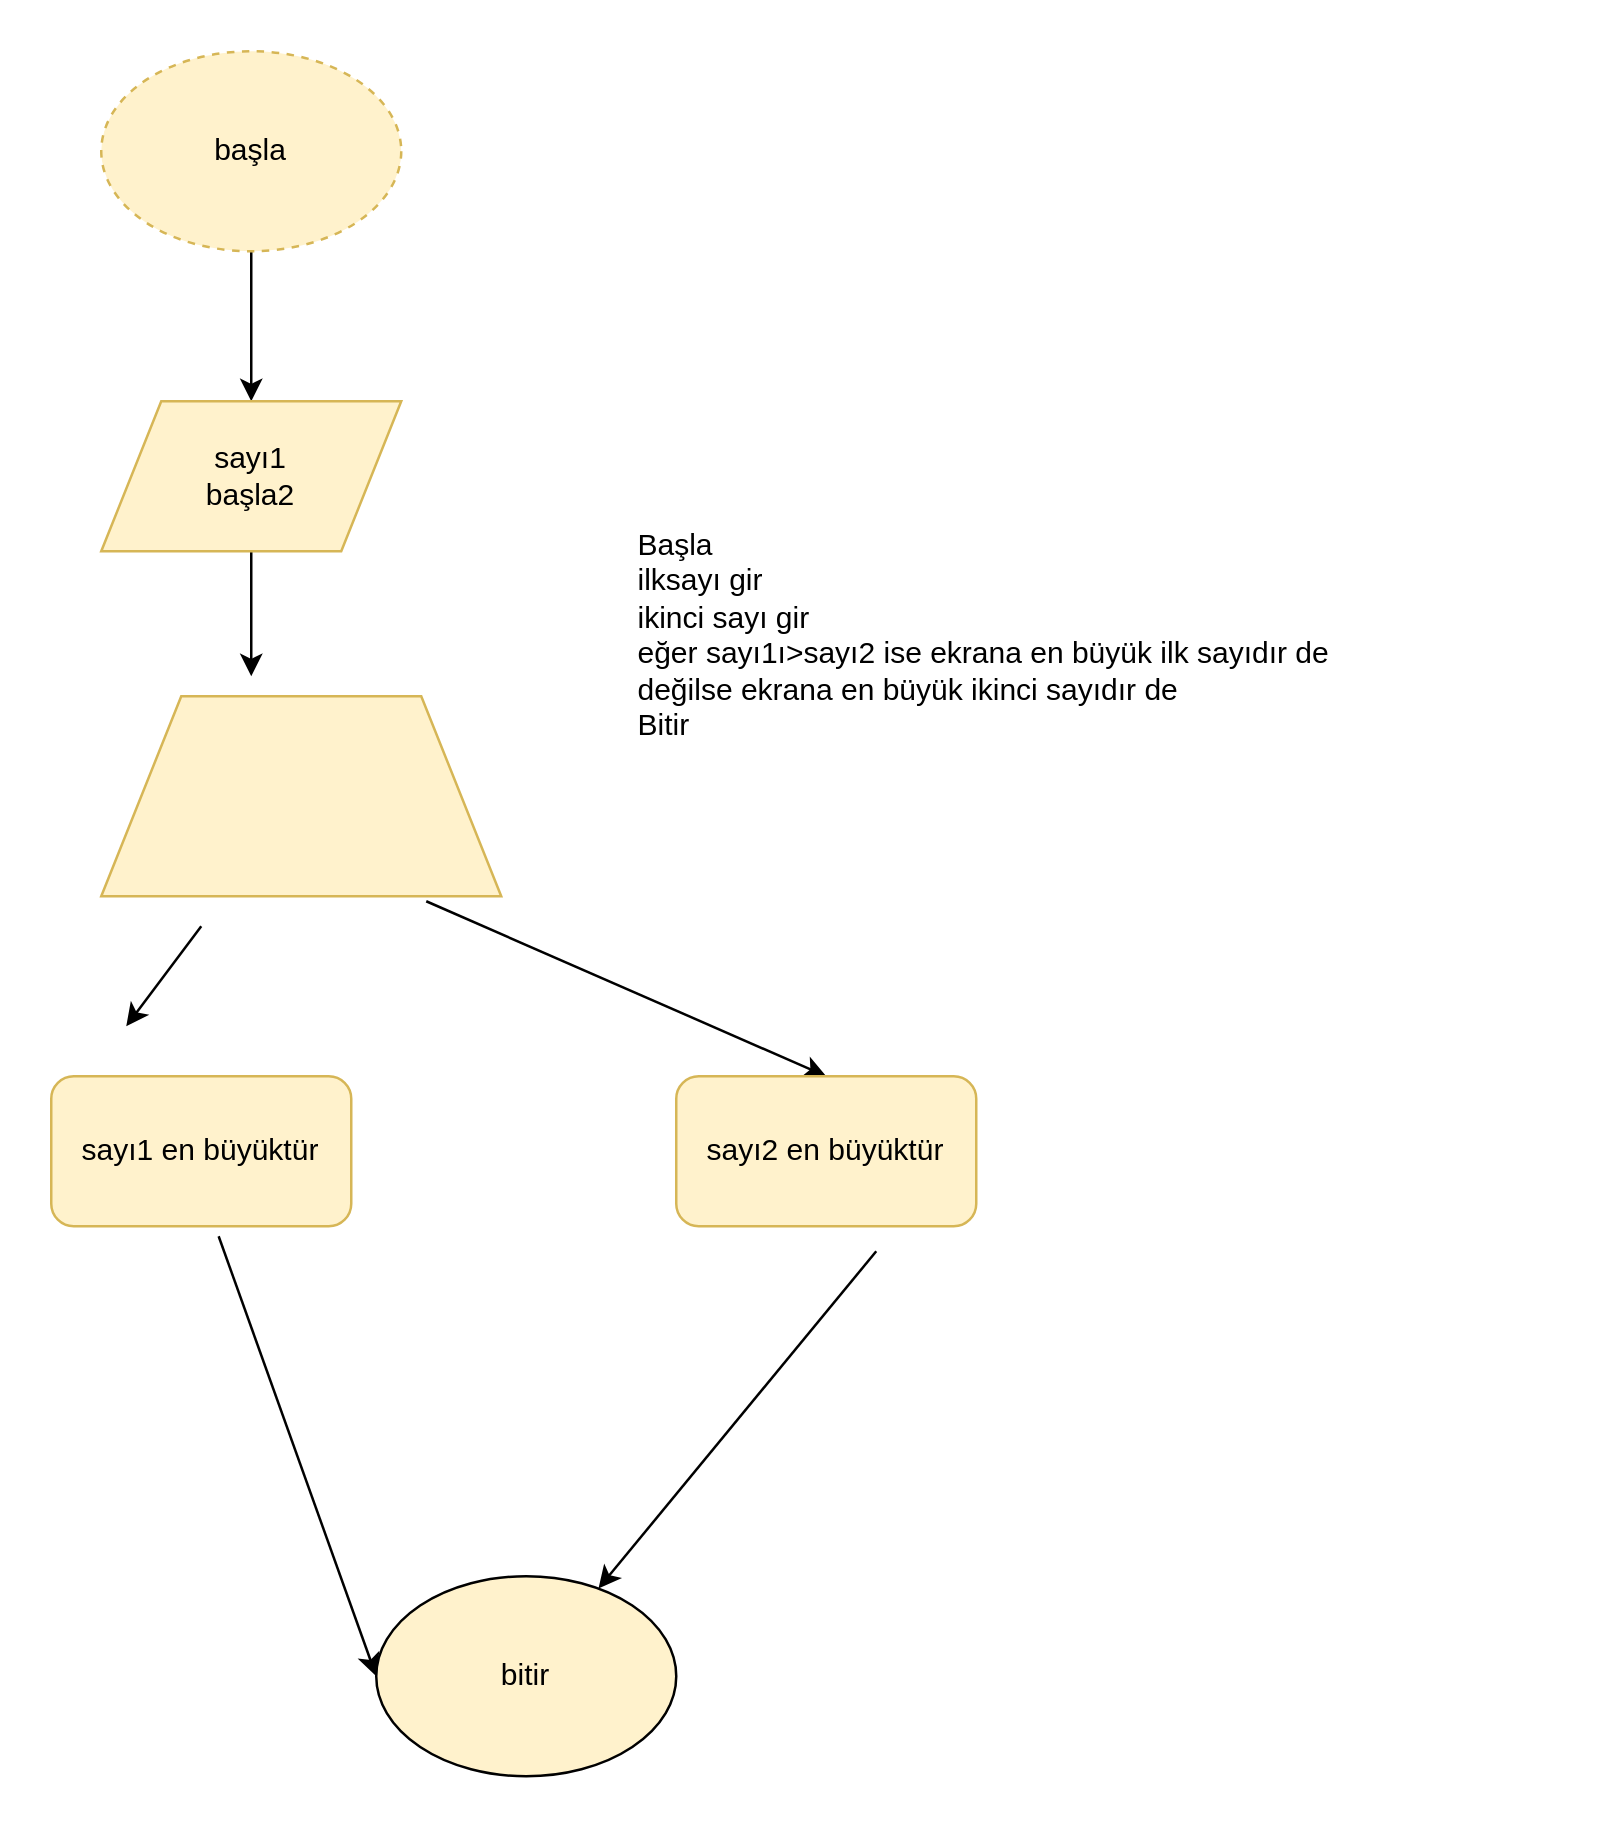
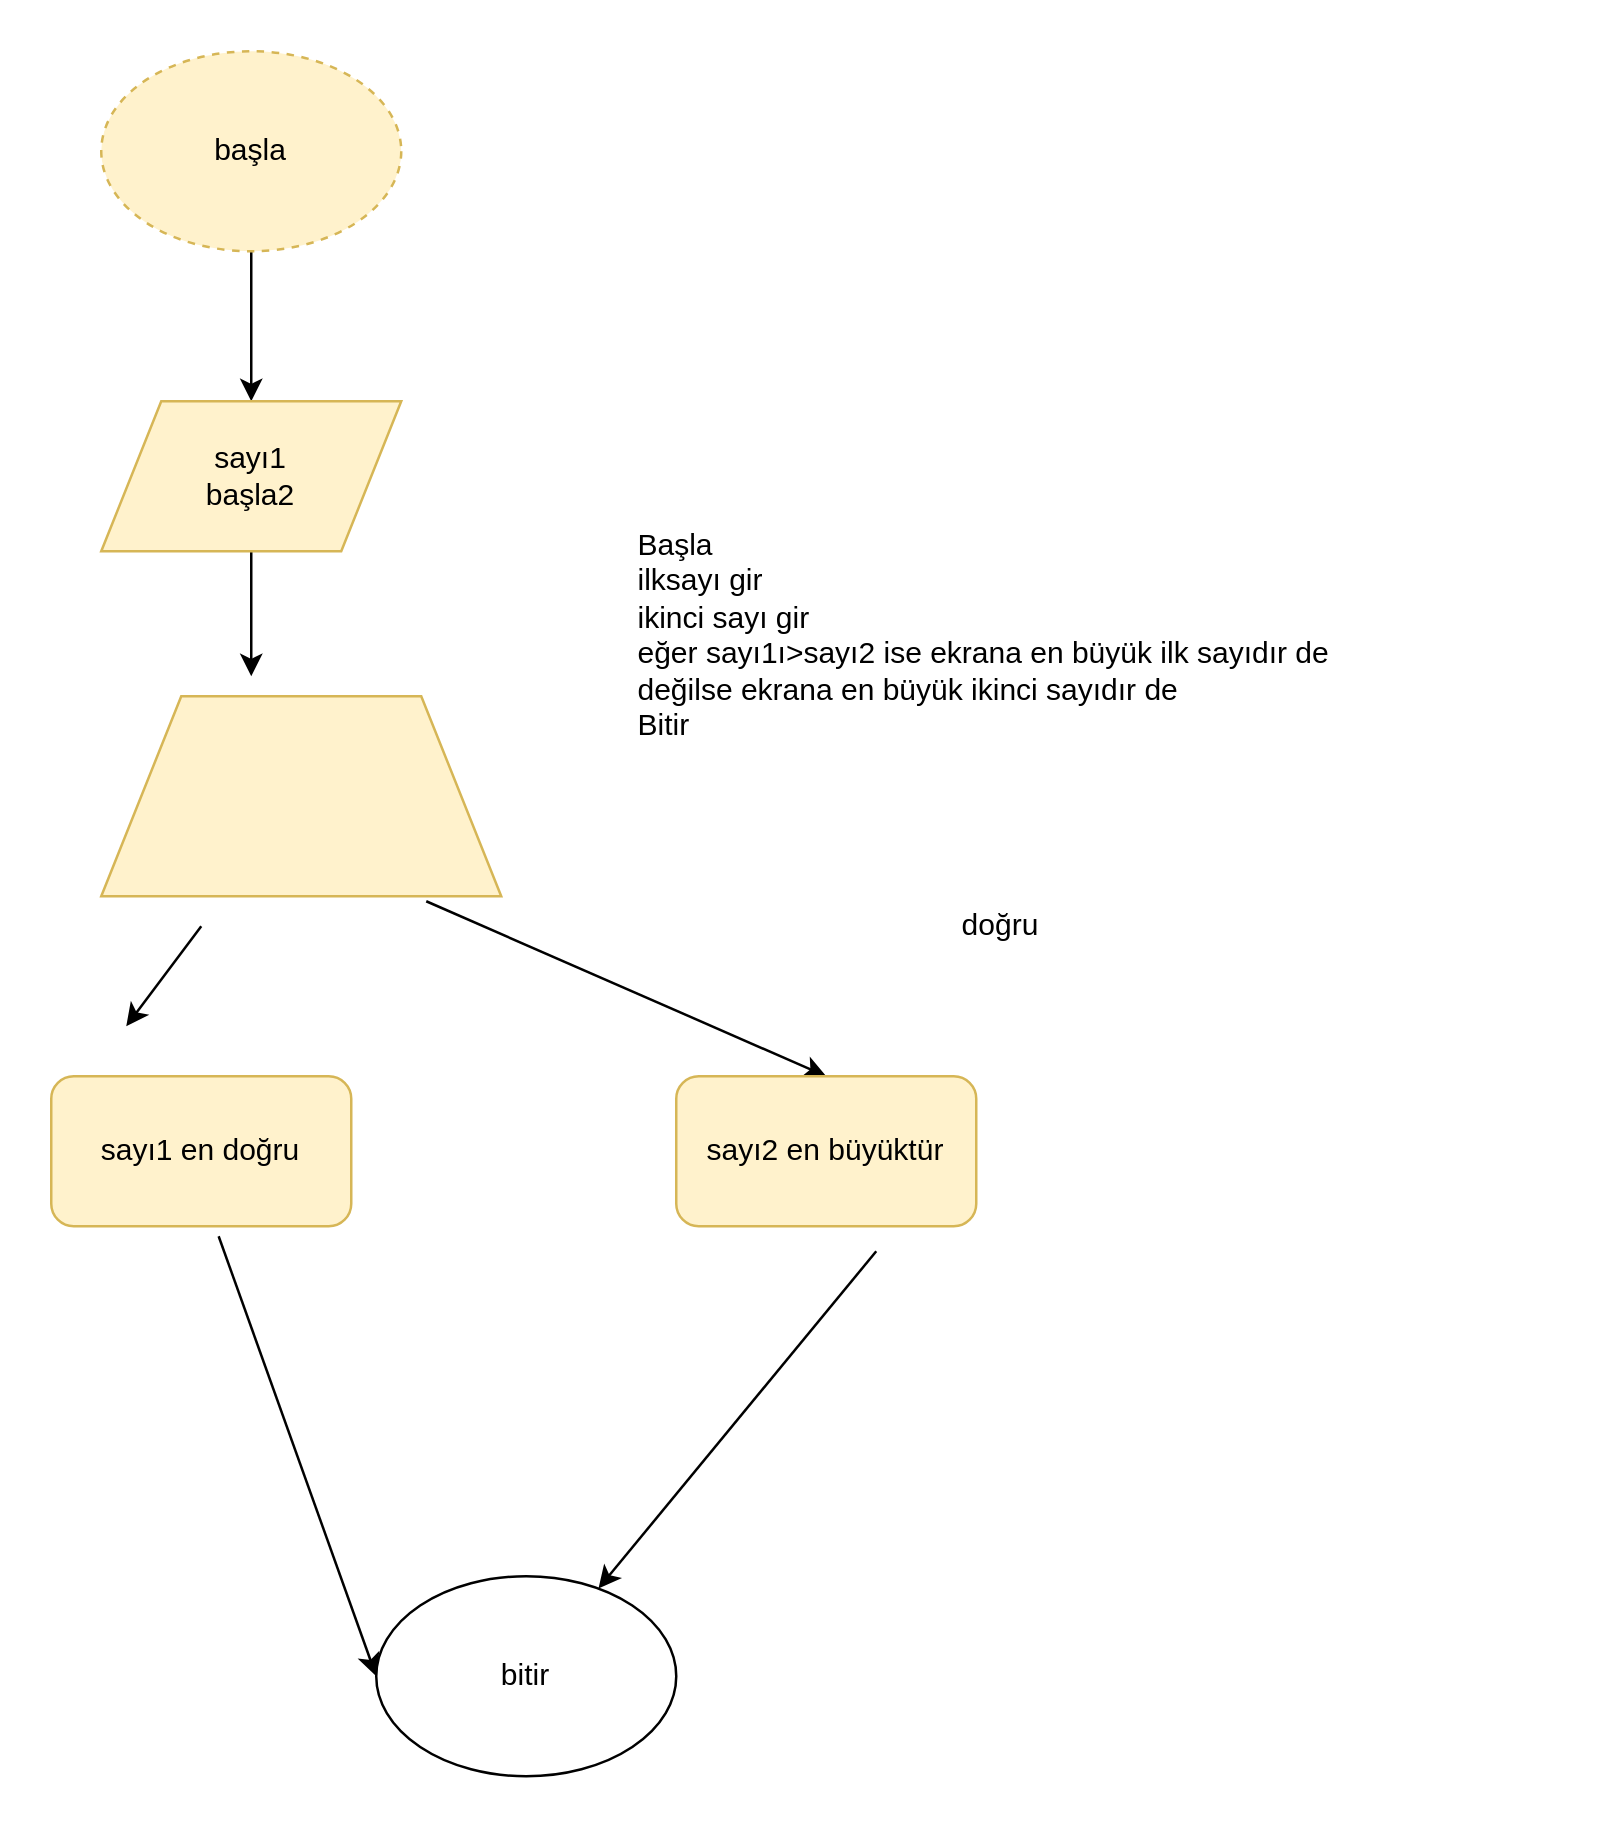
node "doğru": added
node "sayı1 en büyüktür": label "sayı1 en büyüktür" -> "sayı1 en doğru"
node "bitir": fillcolor #fff2cc -> #ffffff
